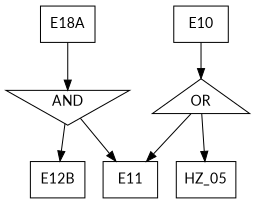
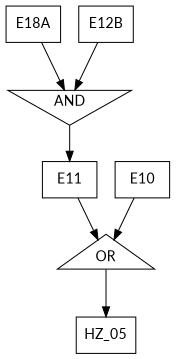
edge "OR" -> "E11": reversed
edge "AND" -> "E12B": reversed
